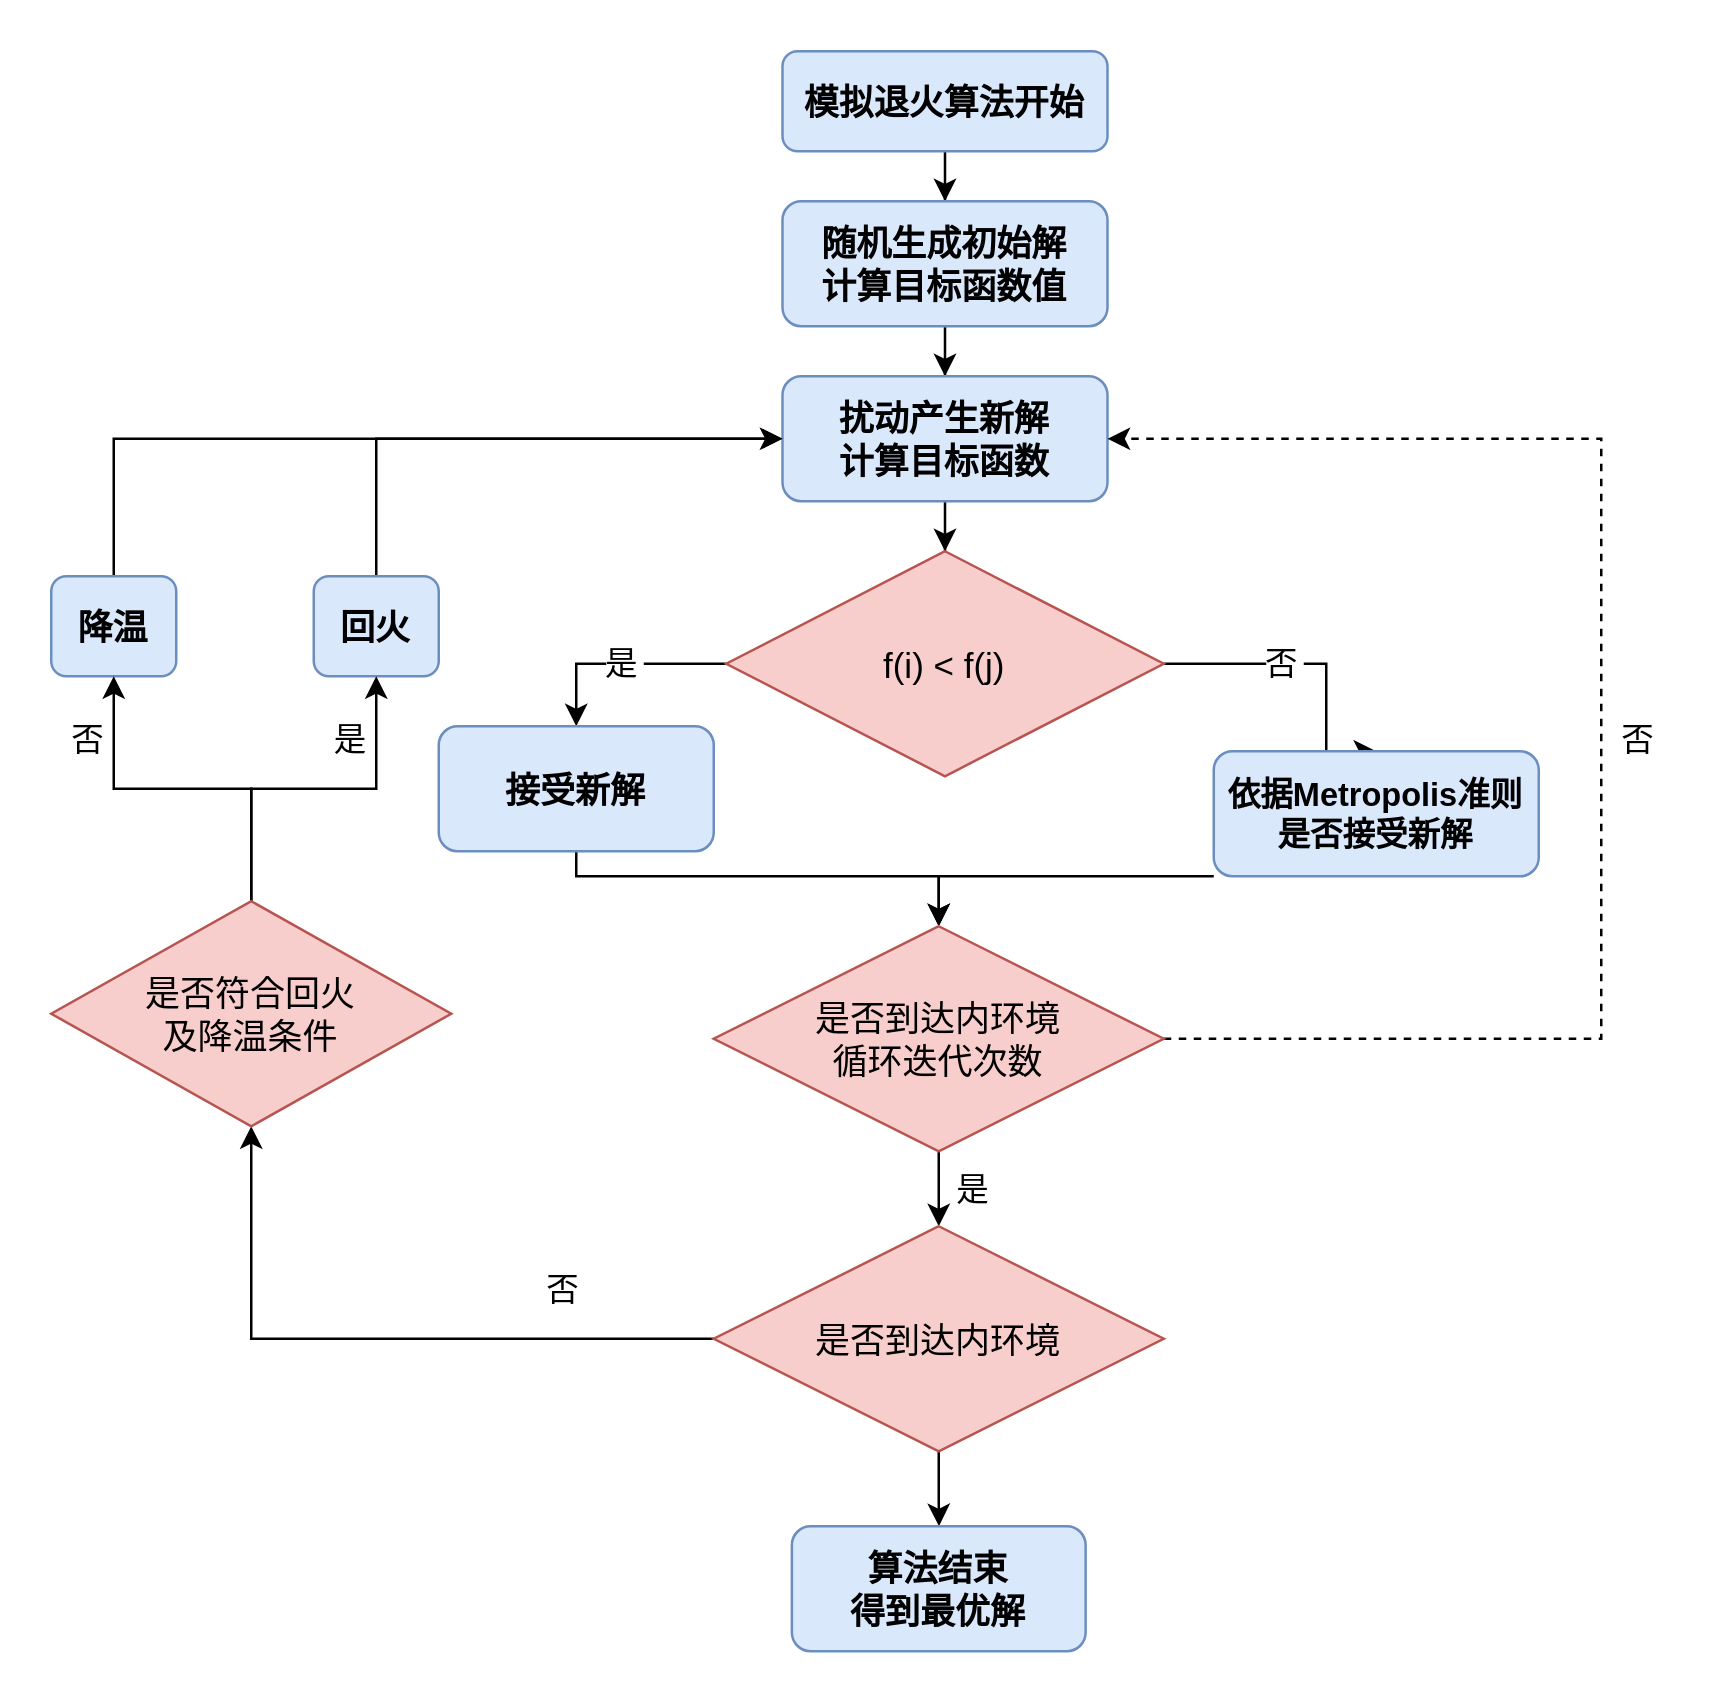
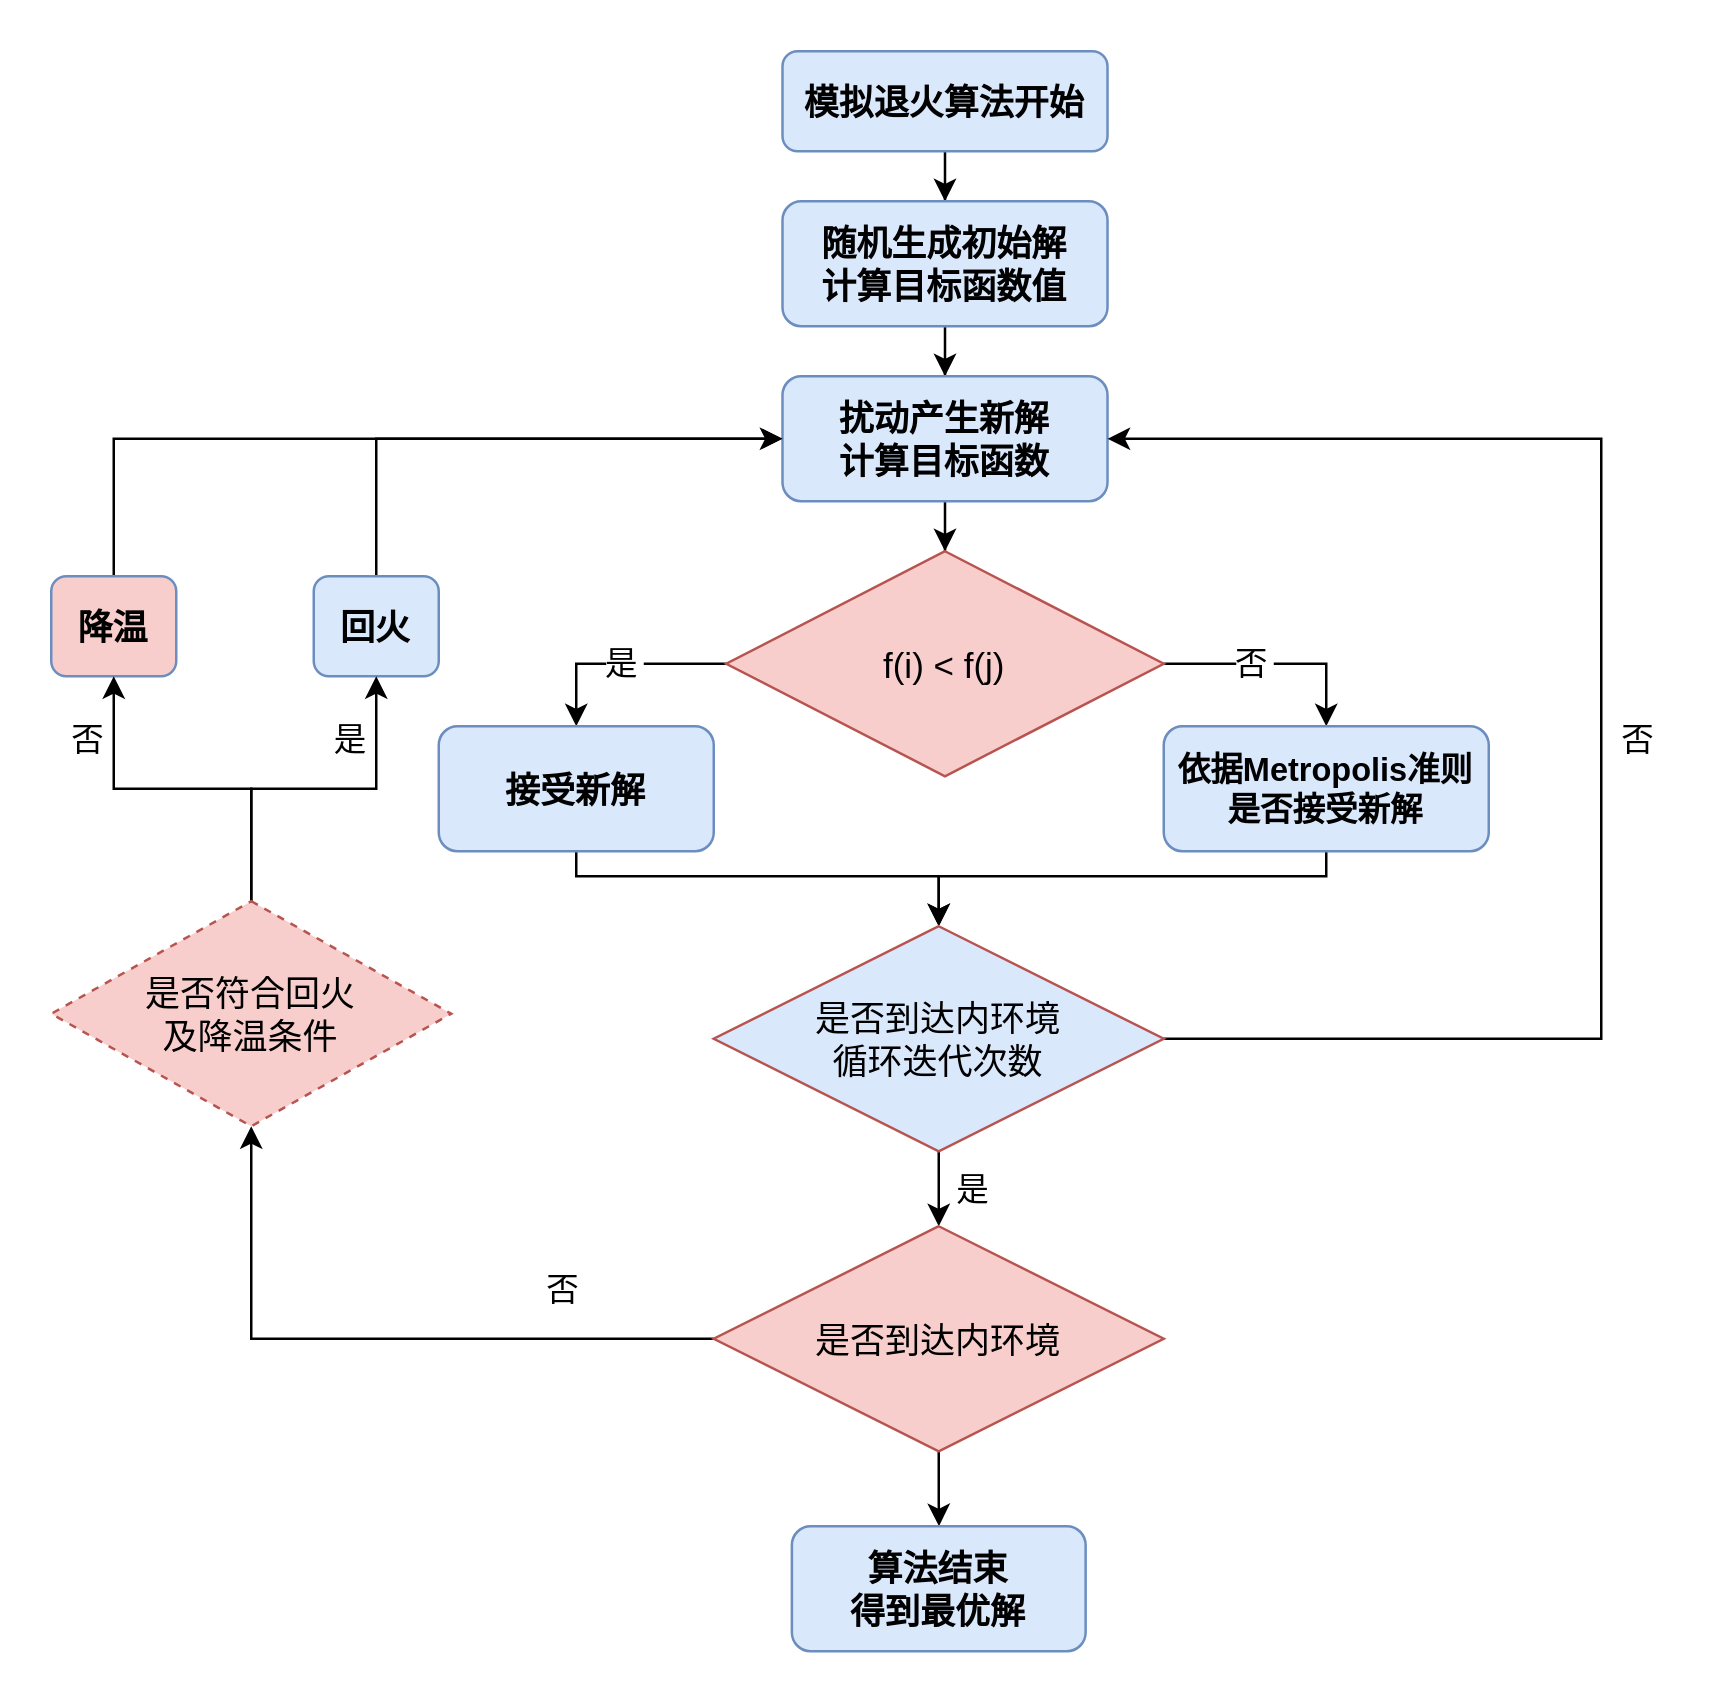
node "降温": fillcolor #dae8fc -> #f8cecc
edge "是否到达内环境 循环迭代次数" -> "扰动产生新解 计算目标函数": style dashed -> solid
node "依据Metropolis准则 是否接受新解": moved (1376, 814) -> (1326, 789)
node "是否符合回火 及降温条件": style solid -> dashed
node "是否到达内环境 循环迭代次数": fillcolor #f8cecc -> #dae8fc
